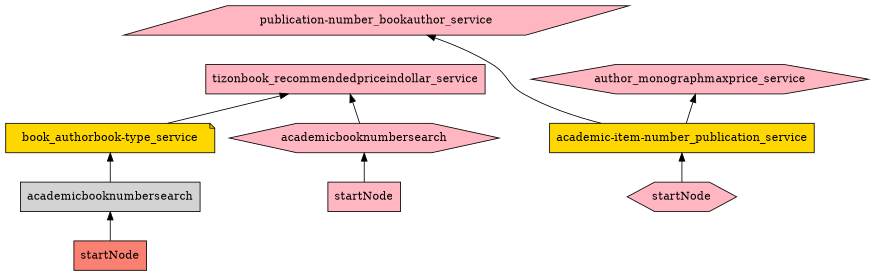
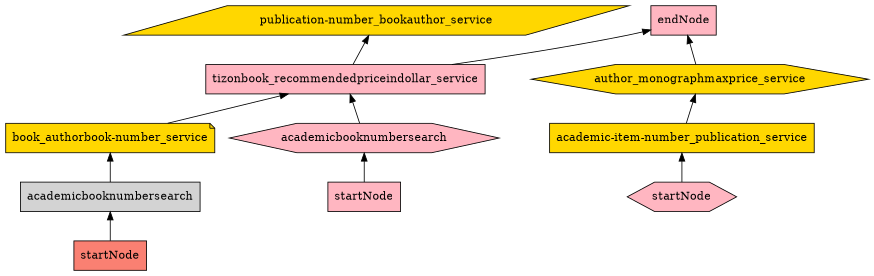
node "publication-number_bookauthor_service": fillcolor lightpink -> gold
node "endNode": added
node "author_monographmaxprice_service": fillcolor lightpink -> gold
edge "academic-item-number_publication_service" -> "publication-number_bookauthor_service": now "tizonbook_recommendedpriceindollar_service" -> "publication-number_bookauthor_service"
node "book_authorbook-type_service": label "book_authorbook-type_service" -> "book_authorbook-number_service"
